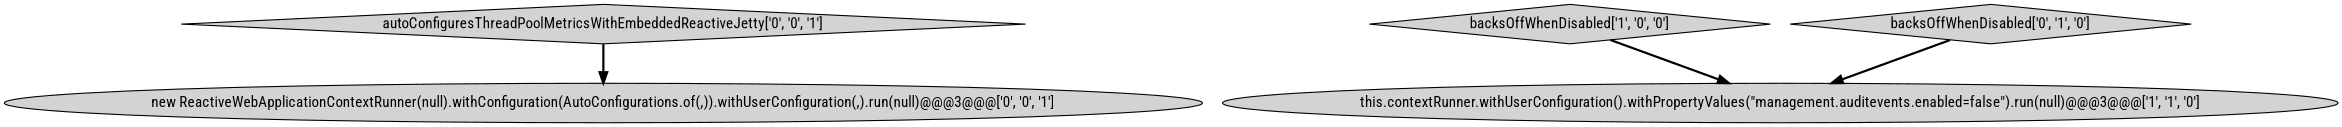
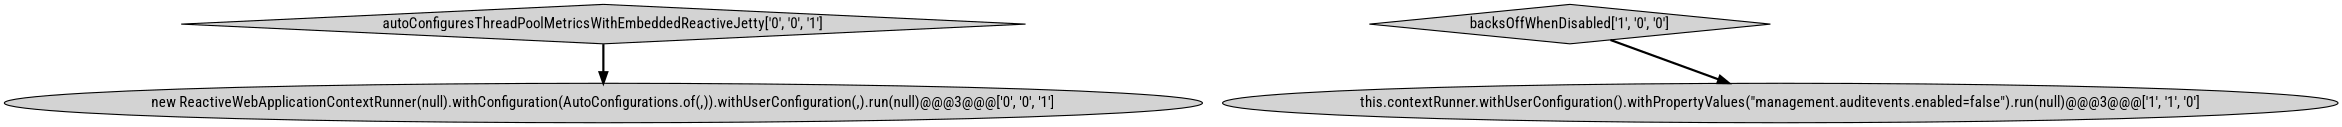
node "backsOffWhenDisabled['0', '1', '0']": removed
